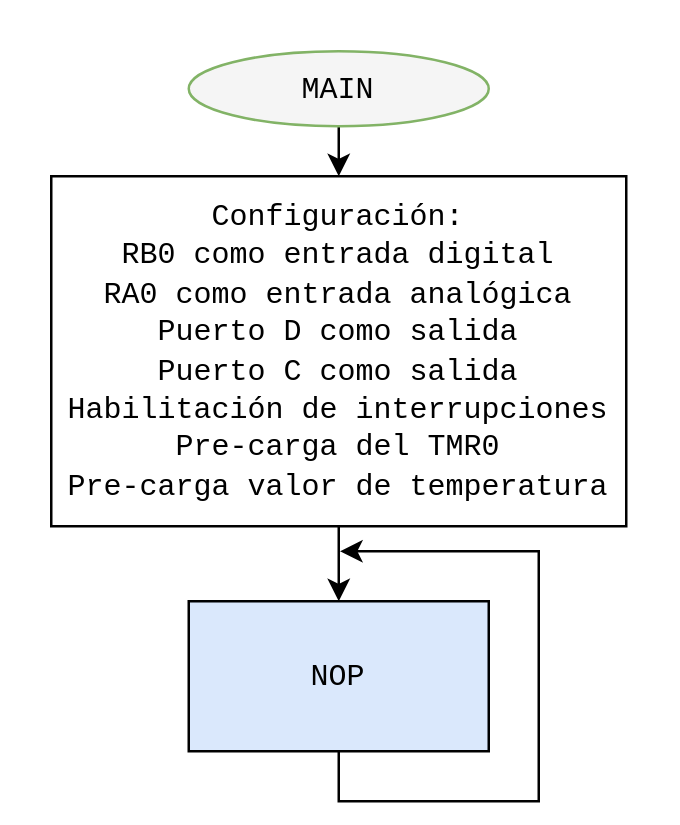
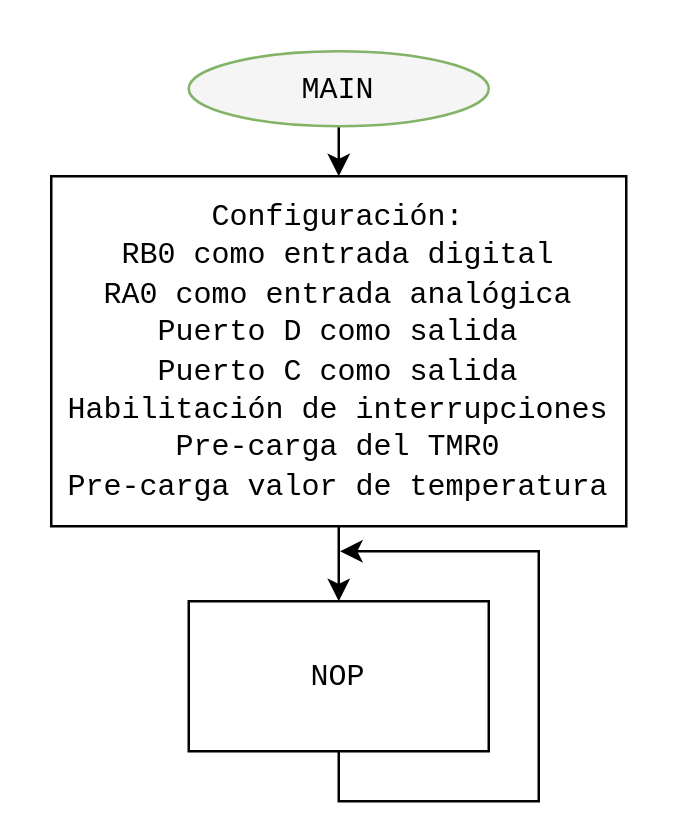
node "NOP": fillcolor #dae8fc -> #ffffff
